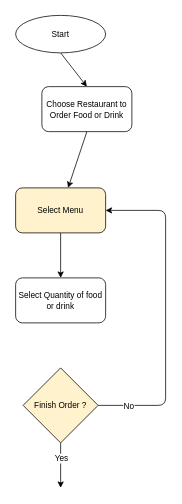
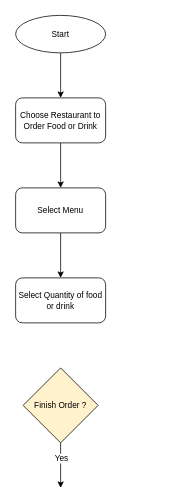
node "Choose Restaurant to Order Food or Drink": moved (87, 109) -> (60, 120)
node "Select Menu": fillcolor #fff2cc -> #ffffff
edge "Finish Order ?" -> "Select Menu": removed, label "No"
